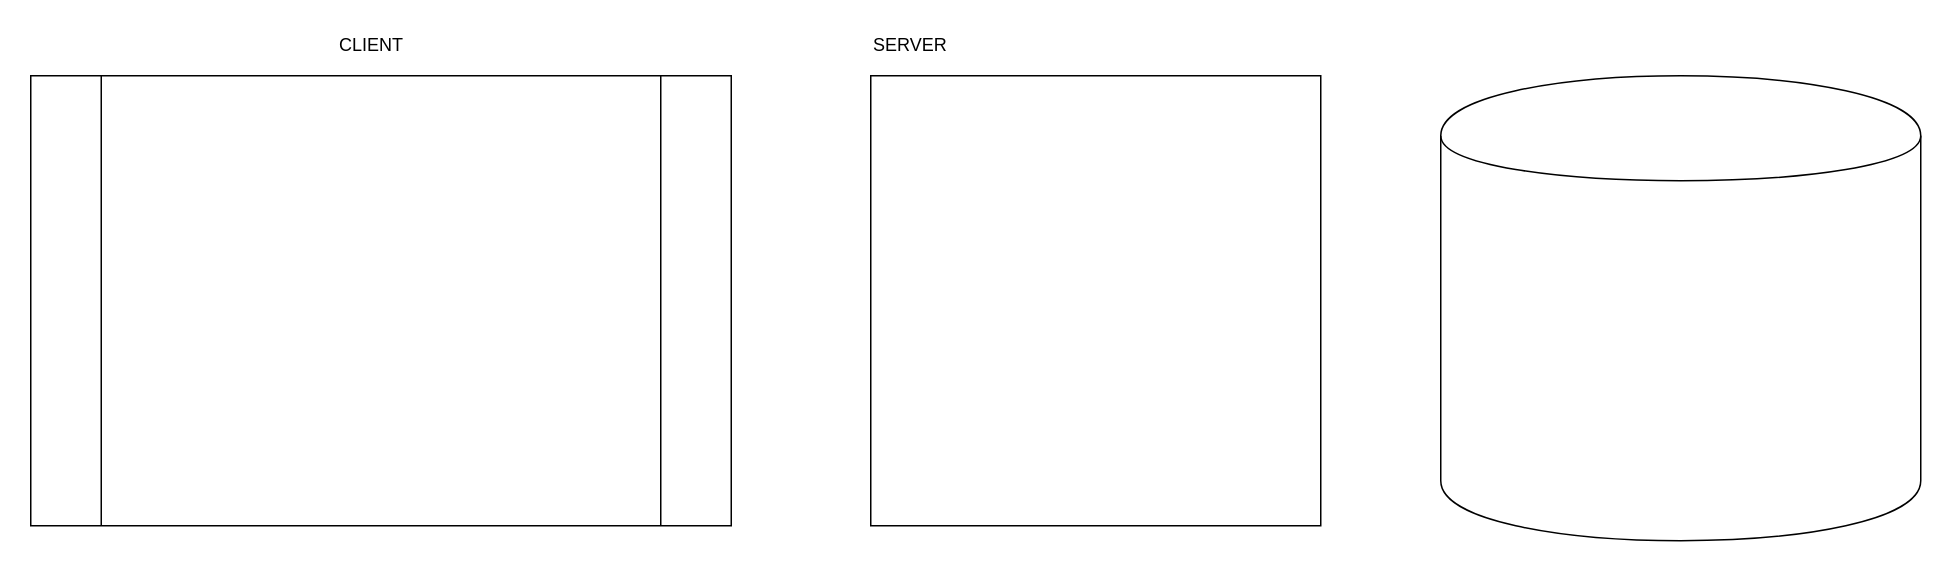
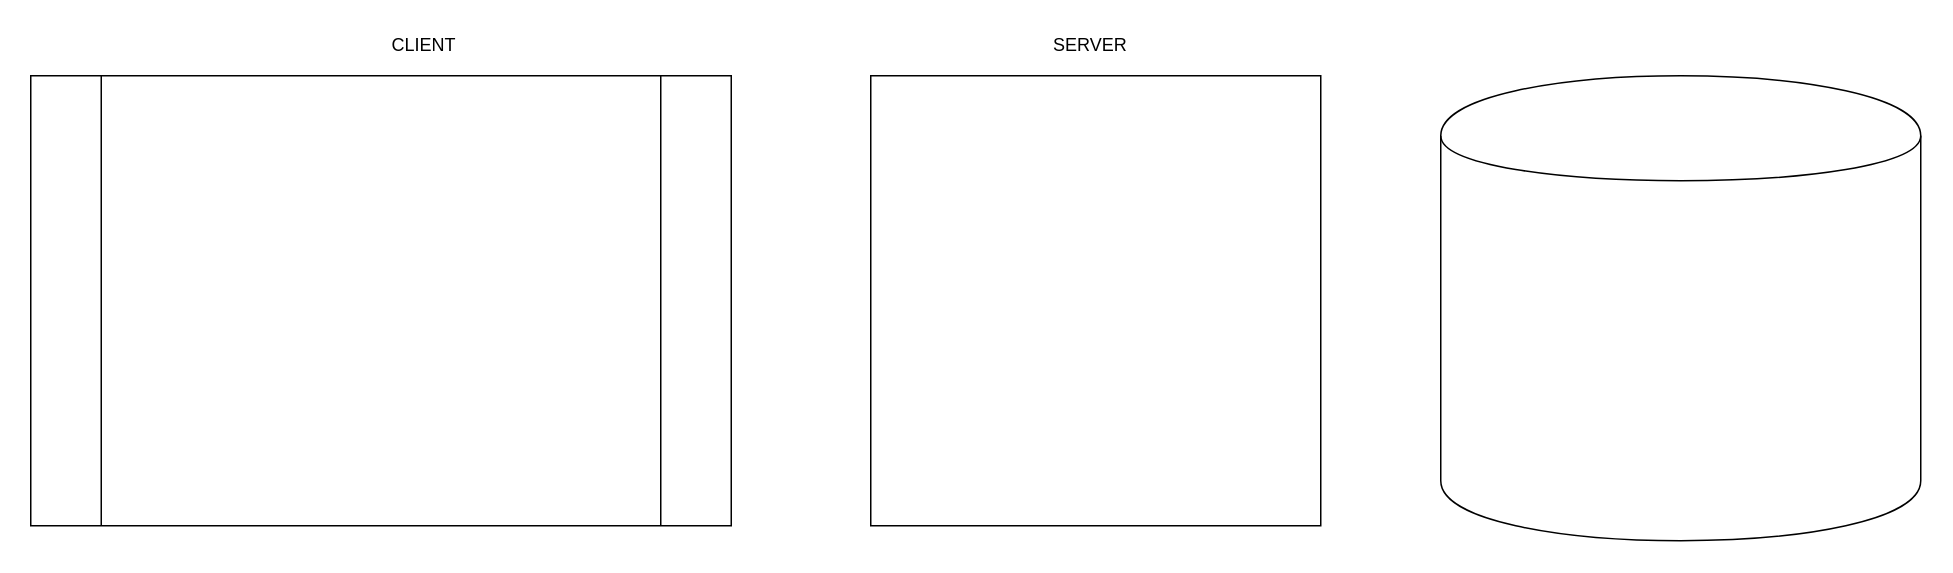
node "CLIENT": moved (381, 46) -> (434, 46)
node "SERVER": moved (916, 46) -> (1096, 46)
